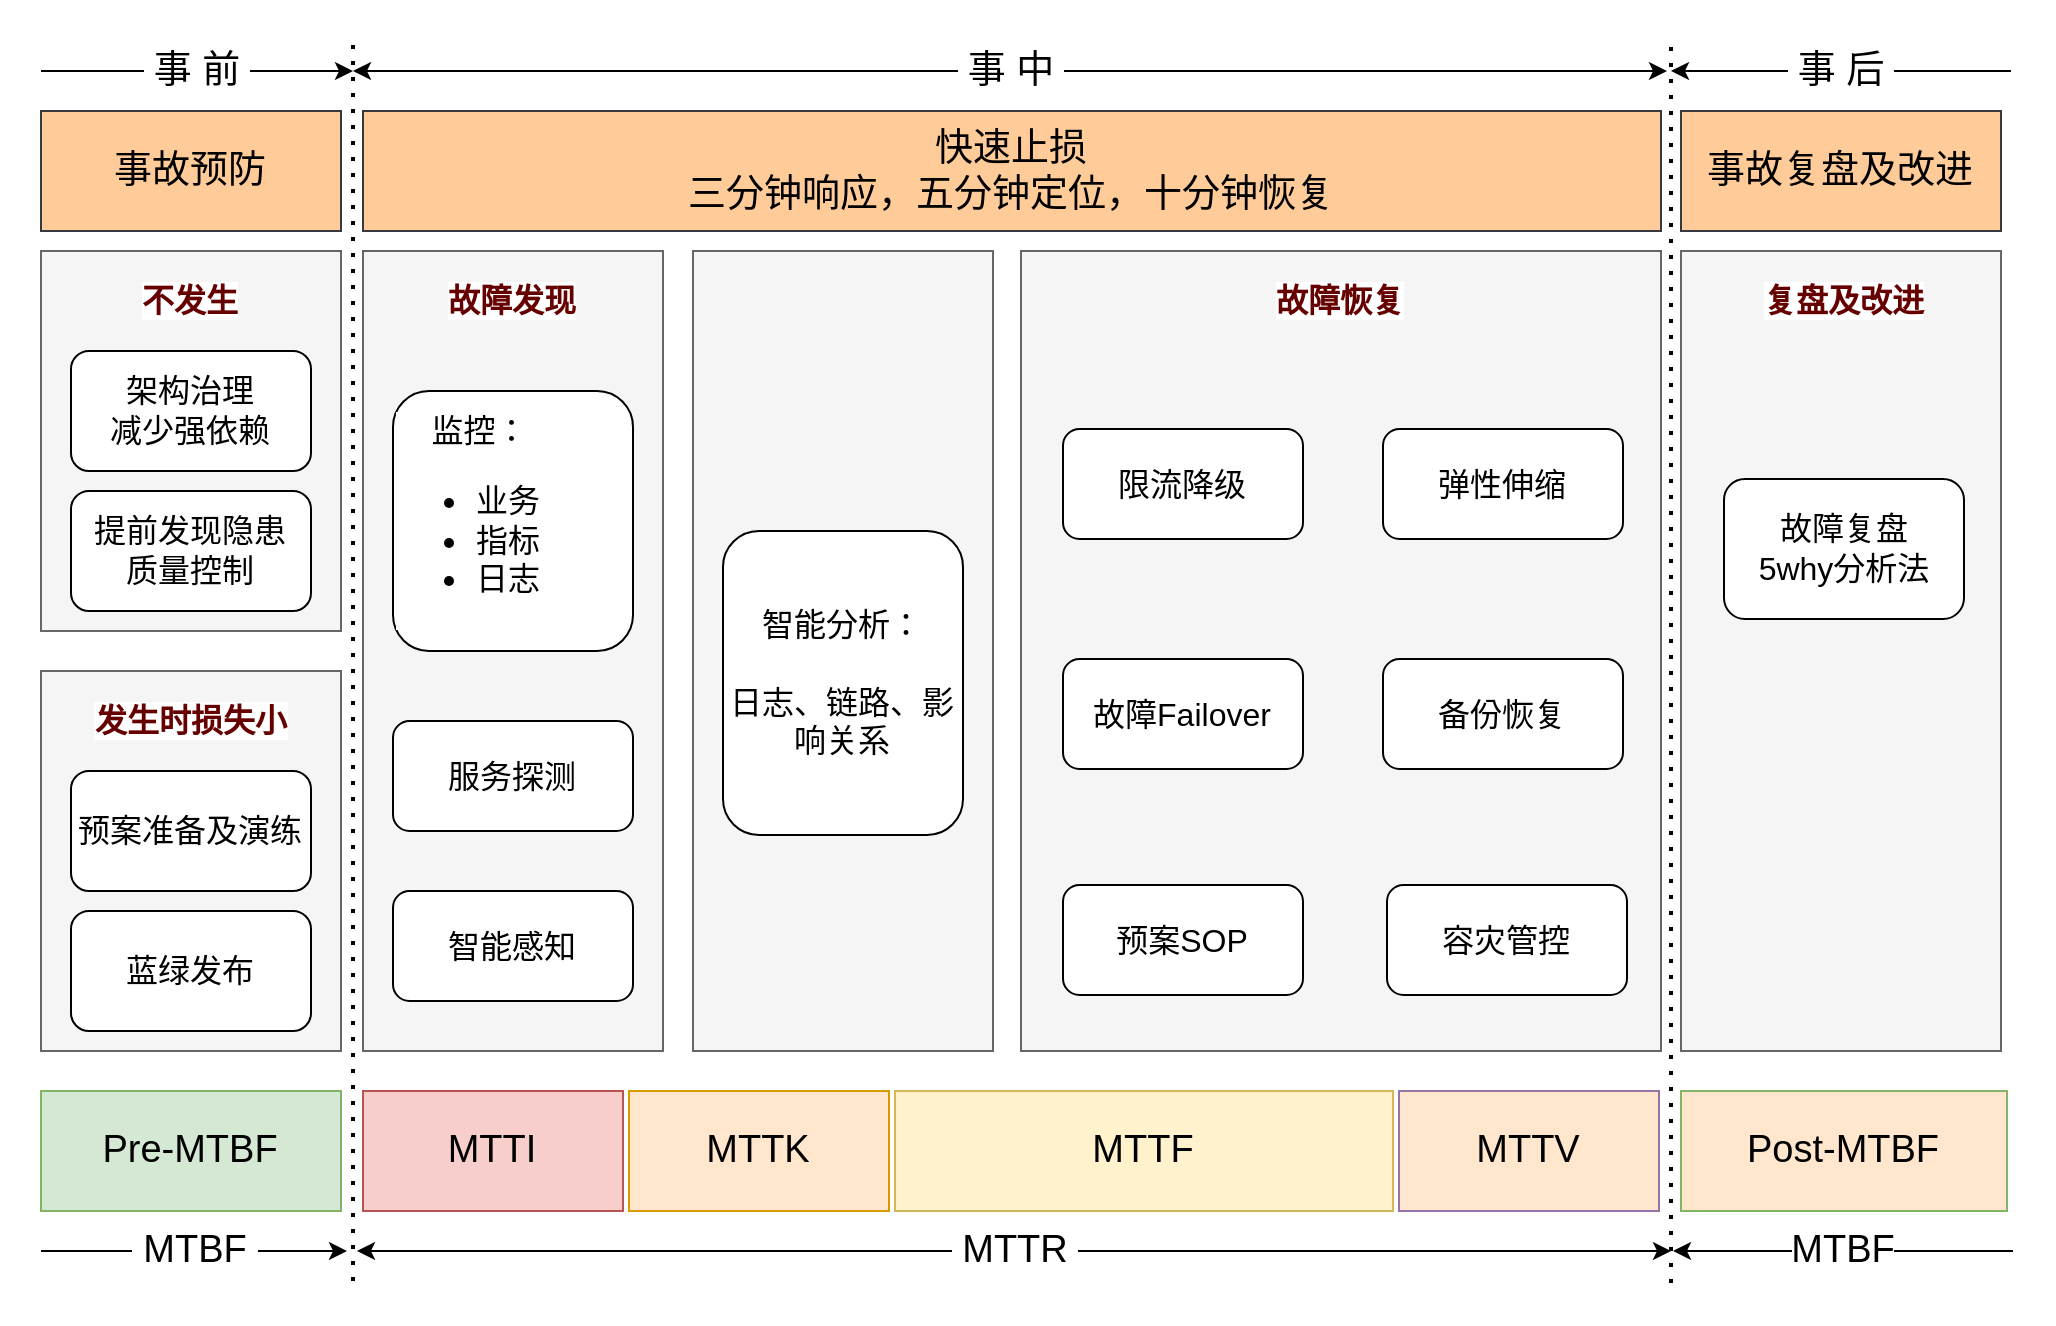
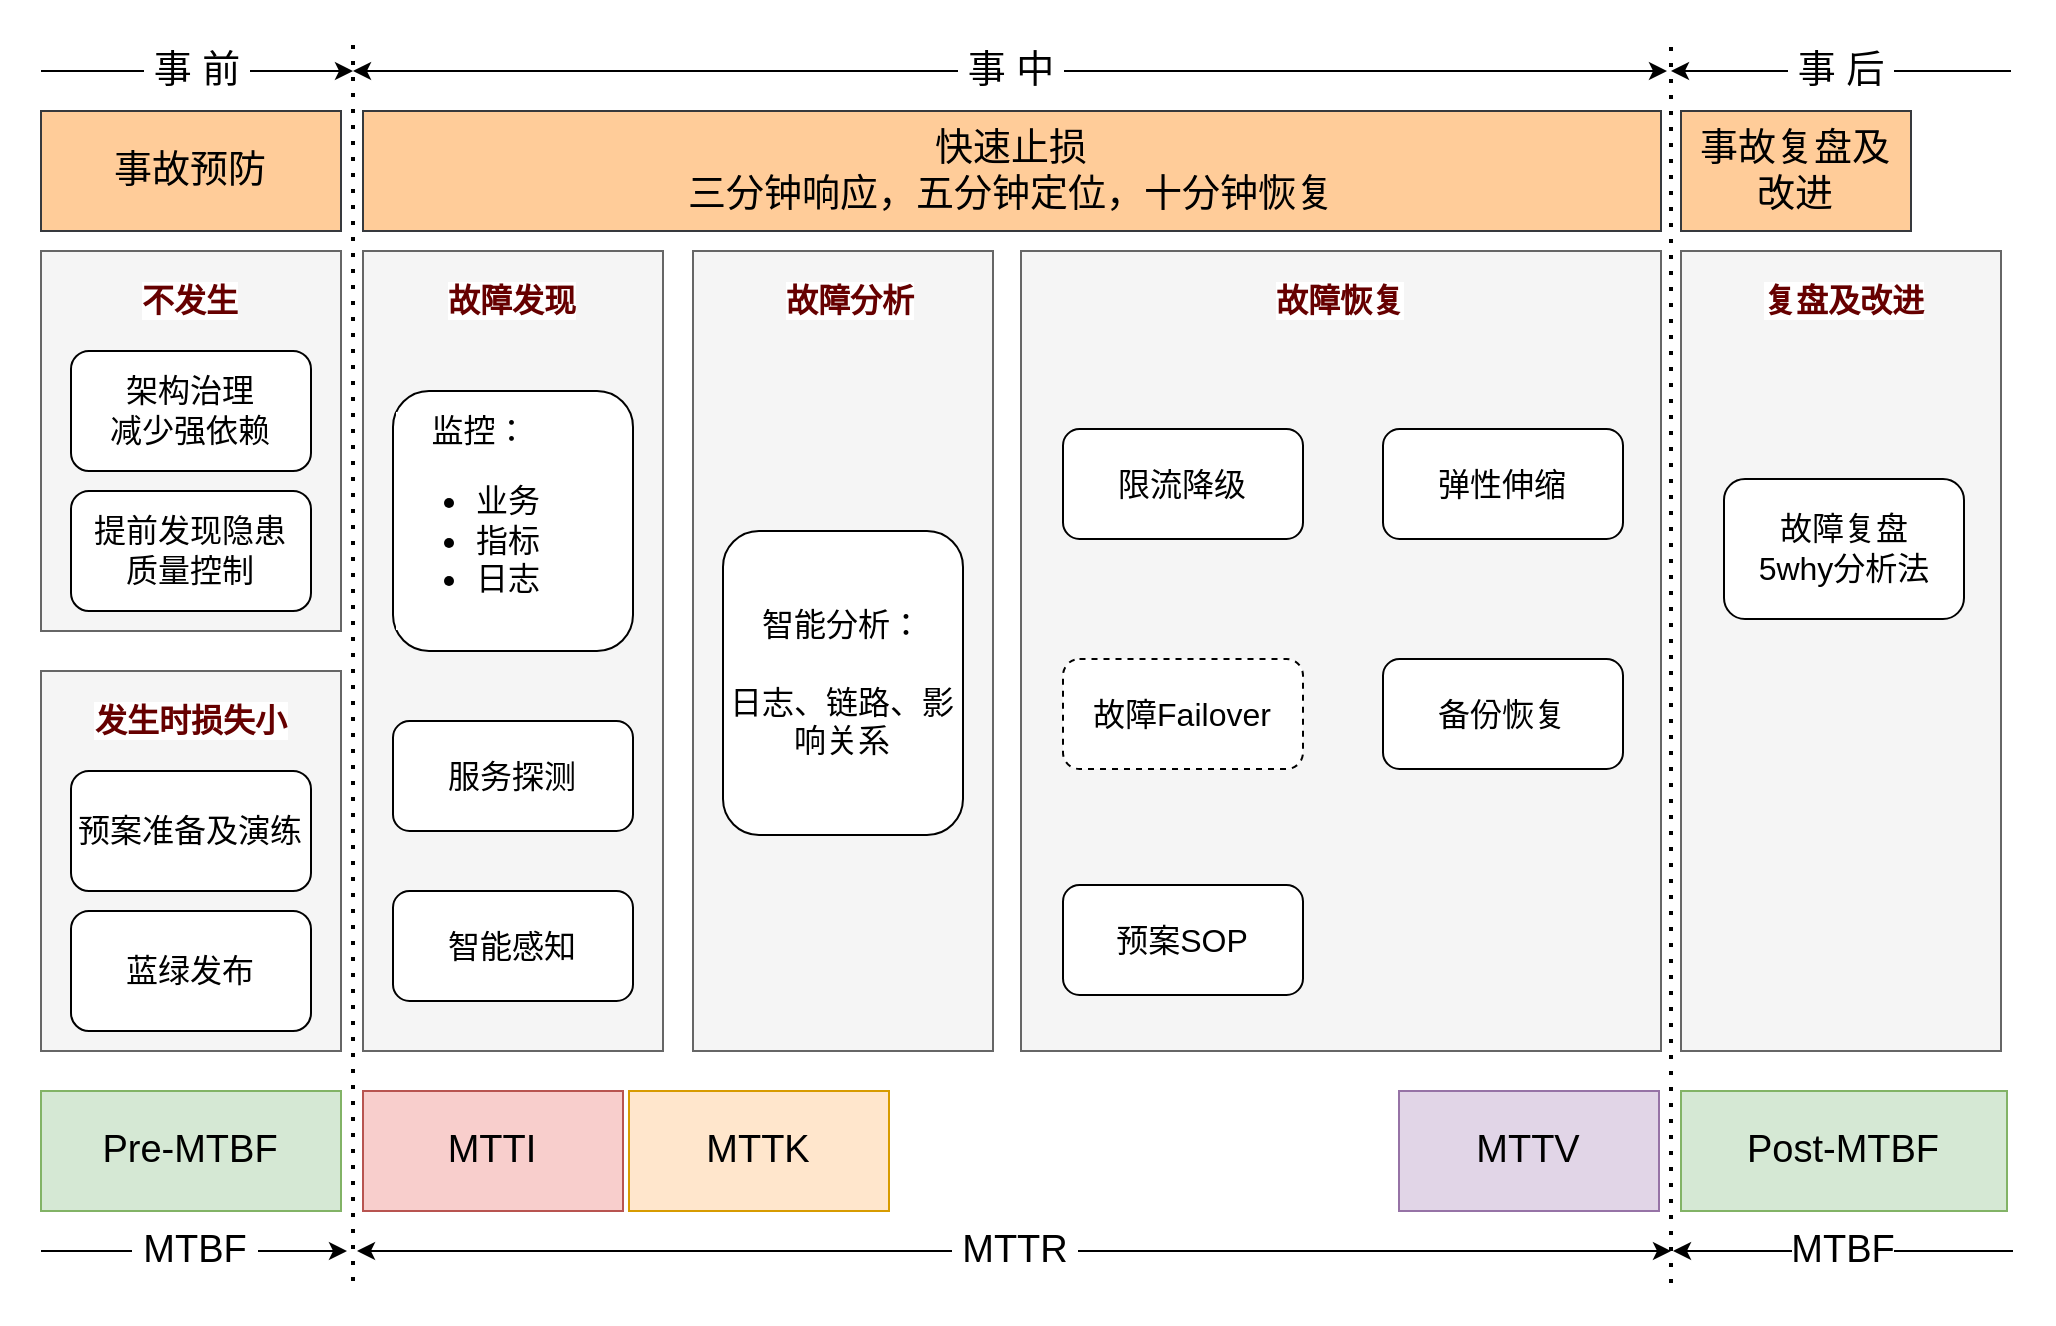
node "事故复盘及改进": size 320x120 -> 230x120
node "故障分析": added
node "故障Failover": style solid -> dashed
node "容灾管控": removed
node "MTTF": removed
node "MTTV": fillcolor #ffe6cc -> #e1d5e7
node "Post-MTBF": fillcolor #ffe6cc -> #d5e8d4
